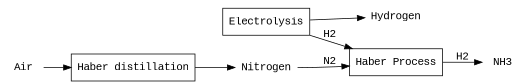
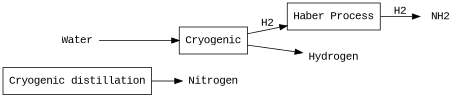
node "Electrolysis": label "Electrolysis" -> "Cryogenic"
node "Water": added
node "NH3": label "NH3" -> "NH2"
edge "Nitrogen" -> "Haber Process": removed, label "N2"
node "Air": removed
node "Haber distillation": label "Haber distillation" -> "Cryogenic distillation"
